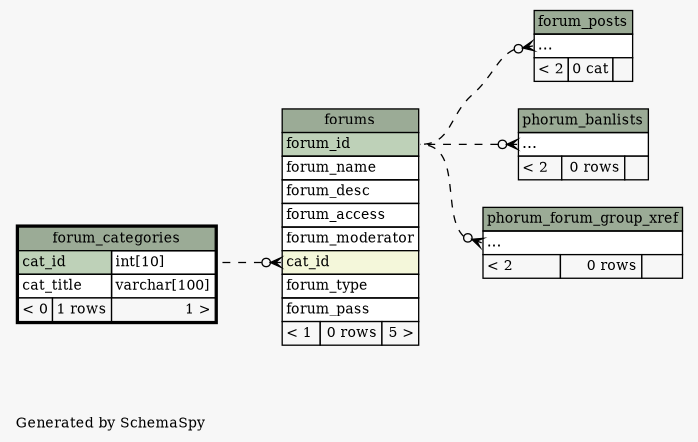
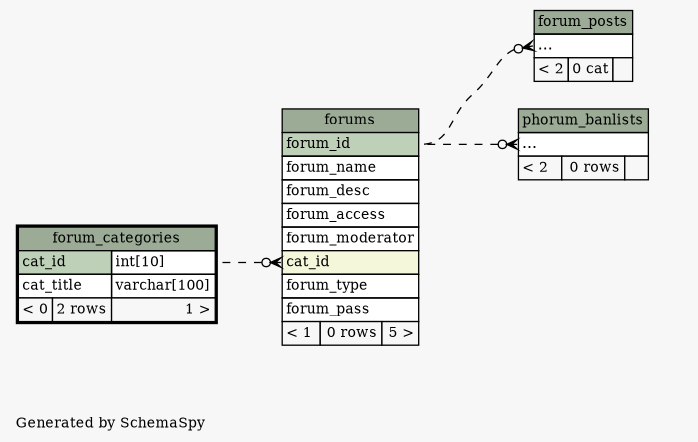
node "phorum_forum_group_xref": removed
node "forum_categories": text "1 rows" -> "2 rows"
